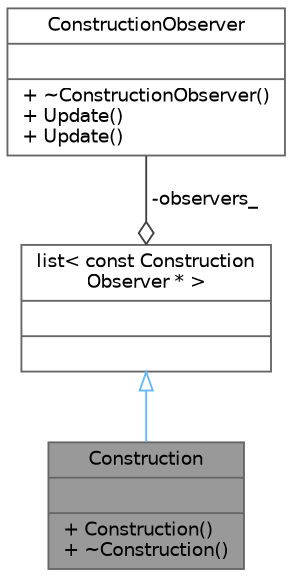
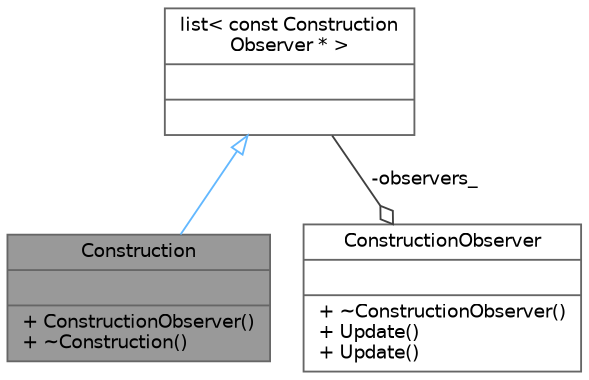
edge "ConstructionObserver" -> "list< const Construction": reversed
node "Construction": text "+ Construction()" -> "+ ConstructionObserver()"
